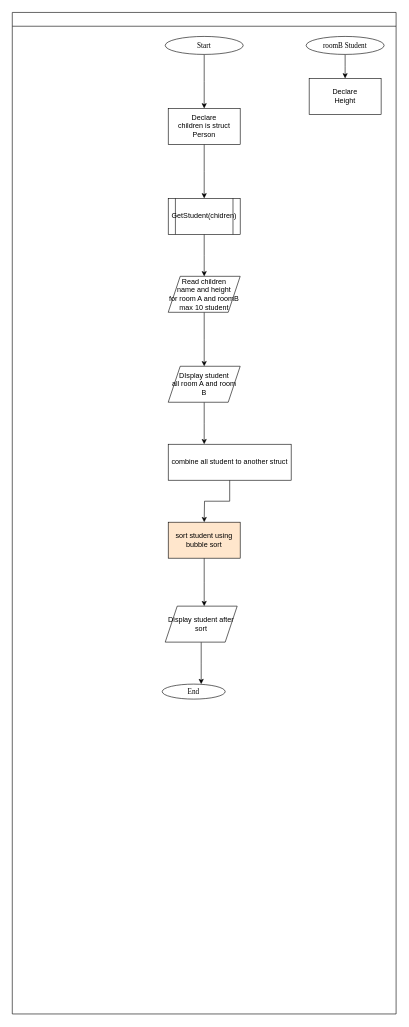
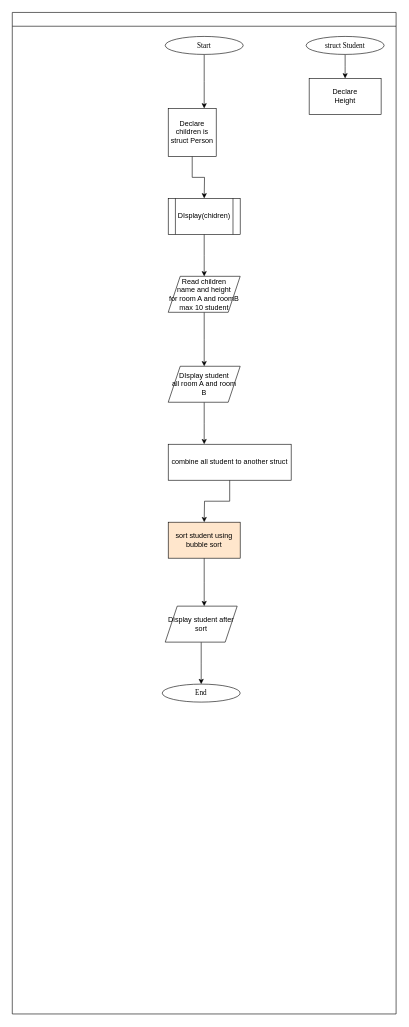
node "roomB Student": label "roomB Student" -> "struct Student"
node "Declare children is struct Person": size 72x36 -> 48x48
node "GetStudent(chidren)": label "GetStudent(chidren)" -> "DIsplay(chidren)"
node "End": size 63x15 -> 78x18
